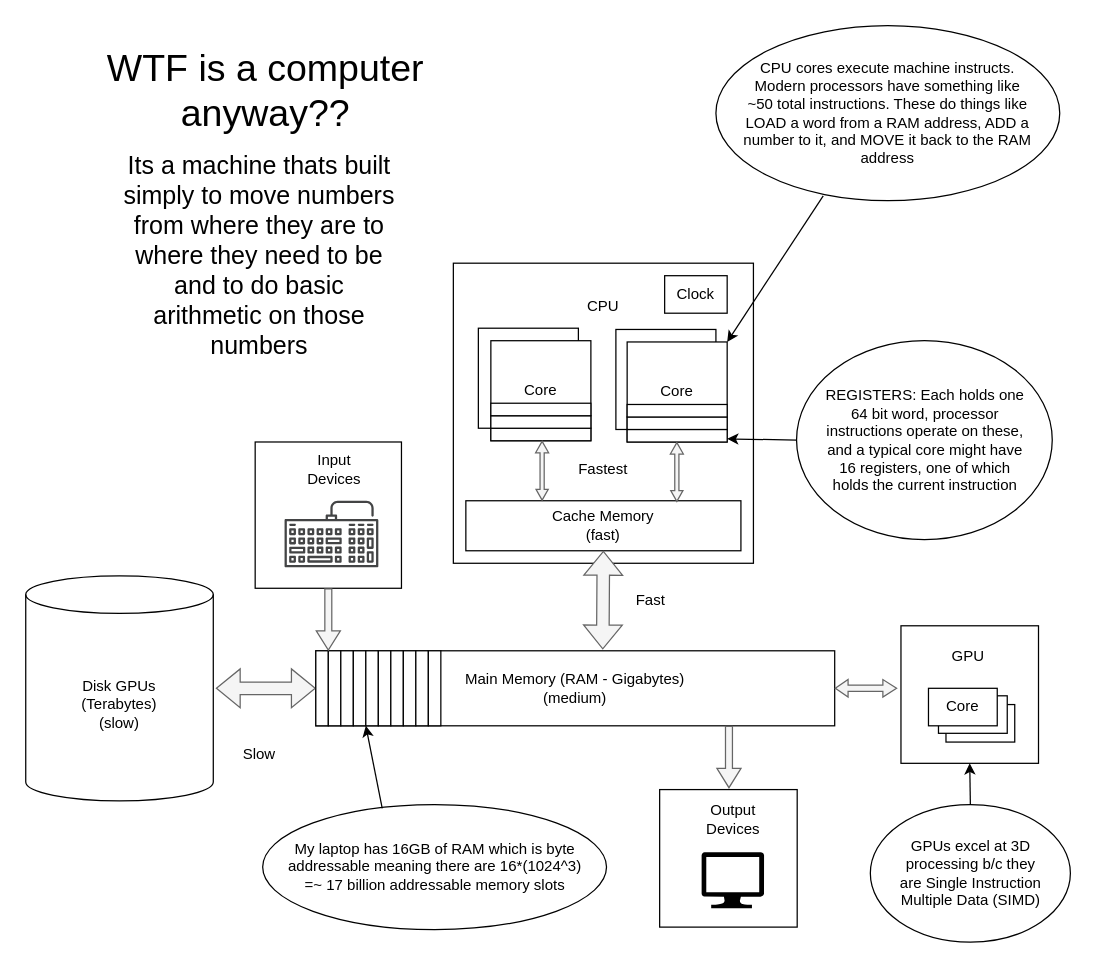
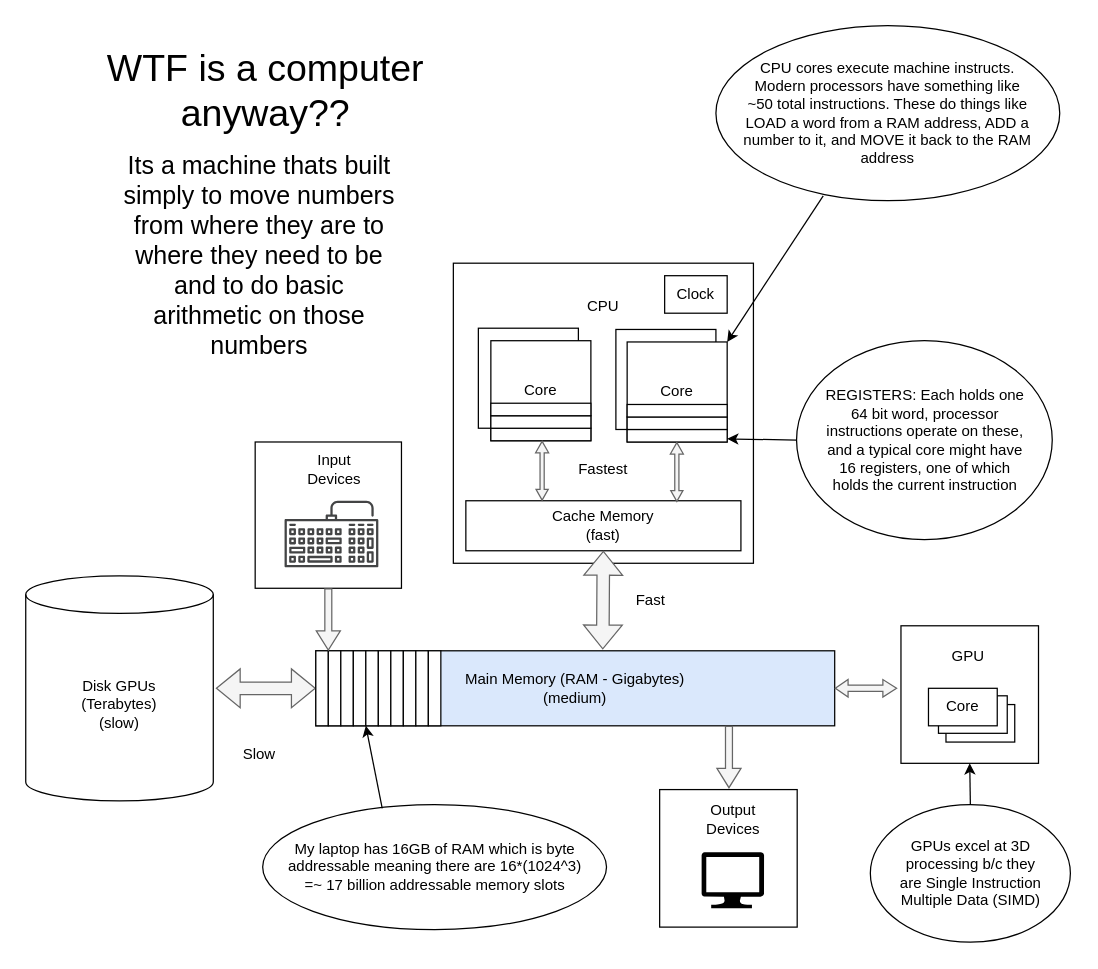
node "Main Memory (RAM - Gigabytes) (medium)": fillcolor #ffffff -> #dae8fc
